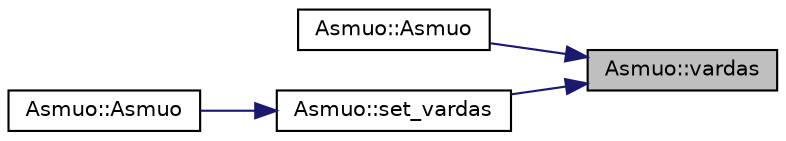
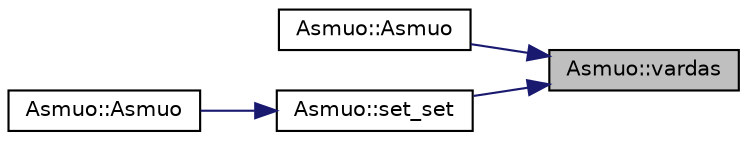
node "Asmuo::set_vardas": label "Asmuo::set_vardas" -> "Asmuo::set_set"
